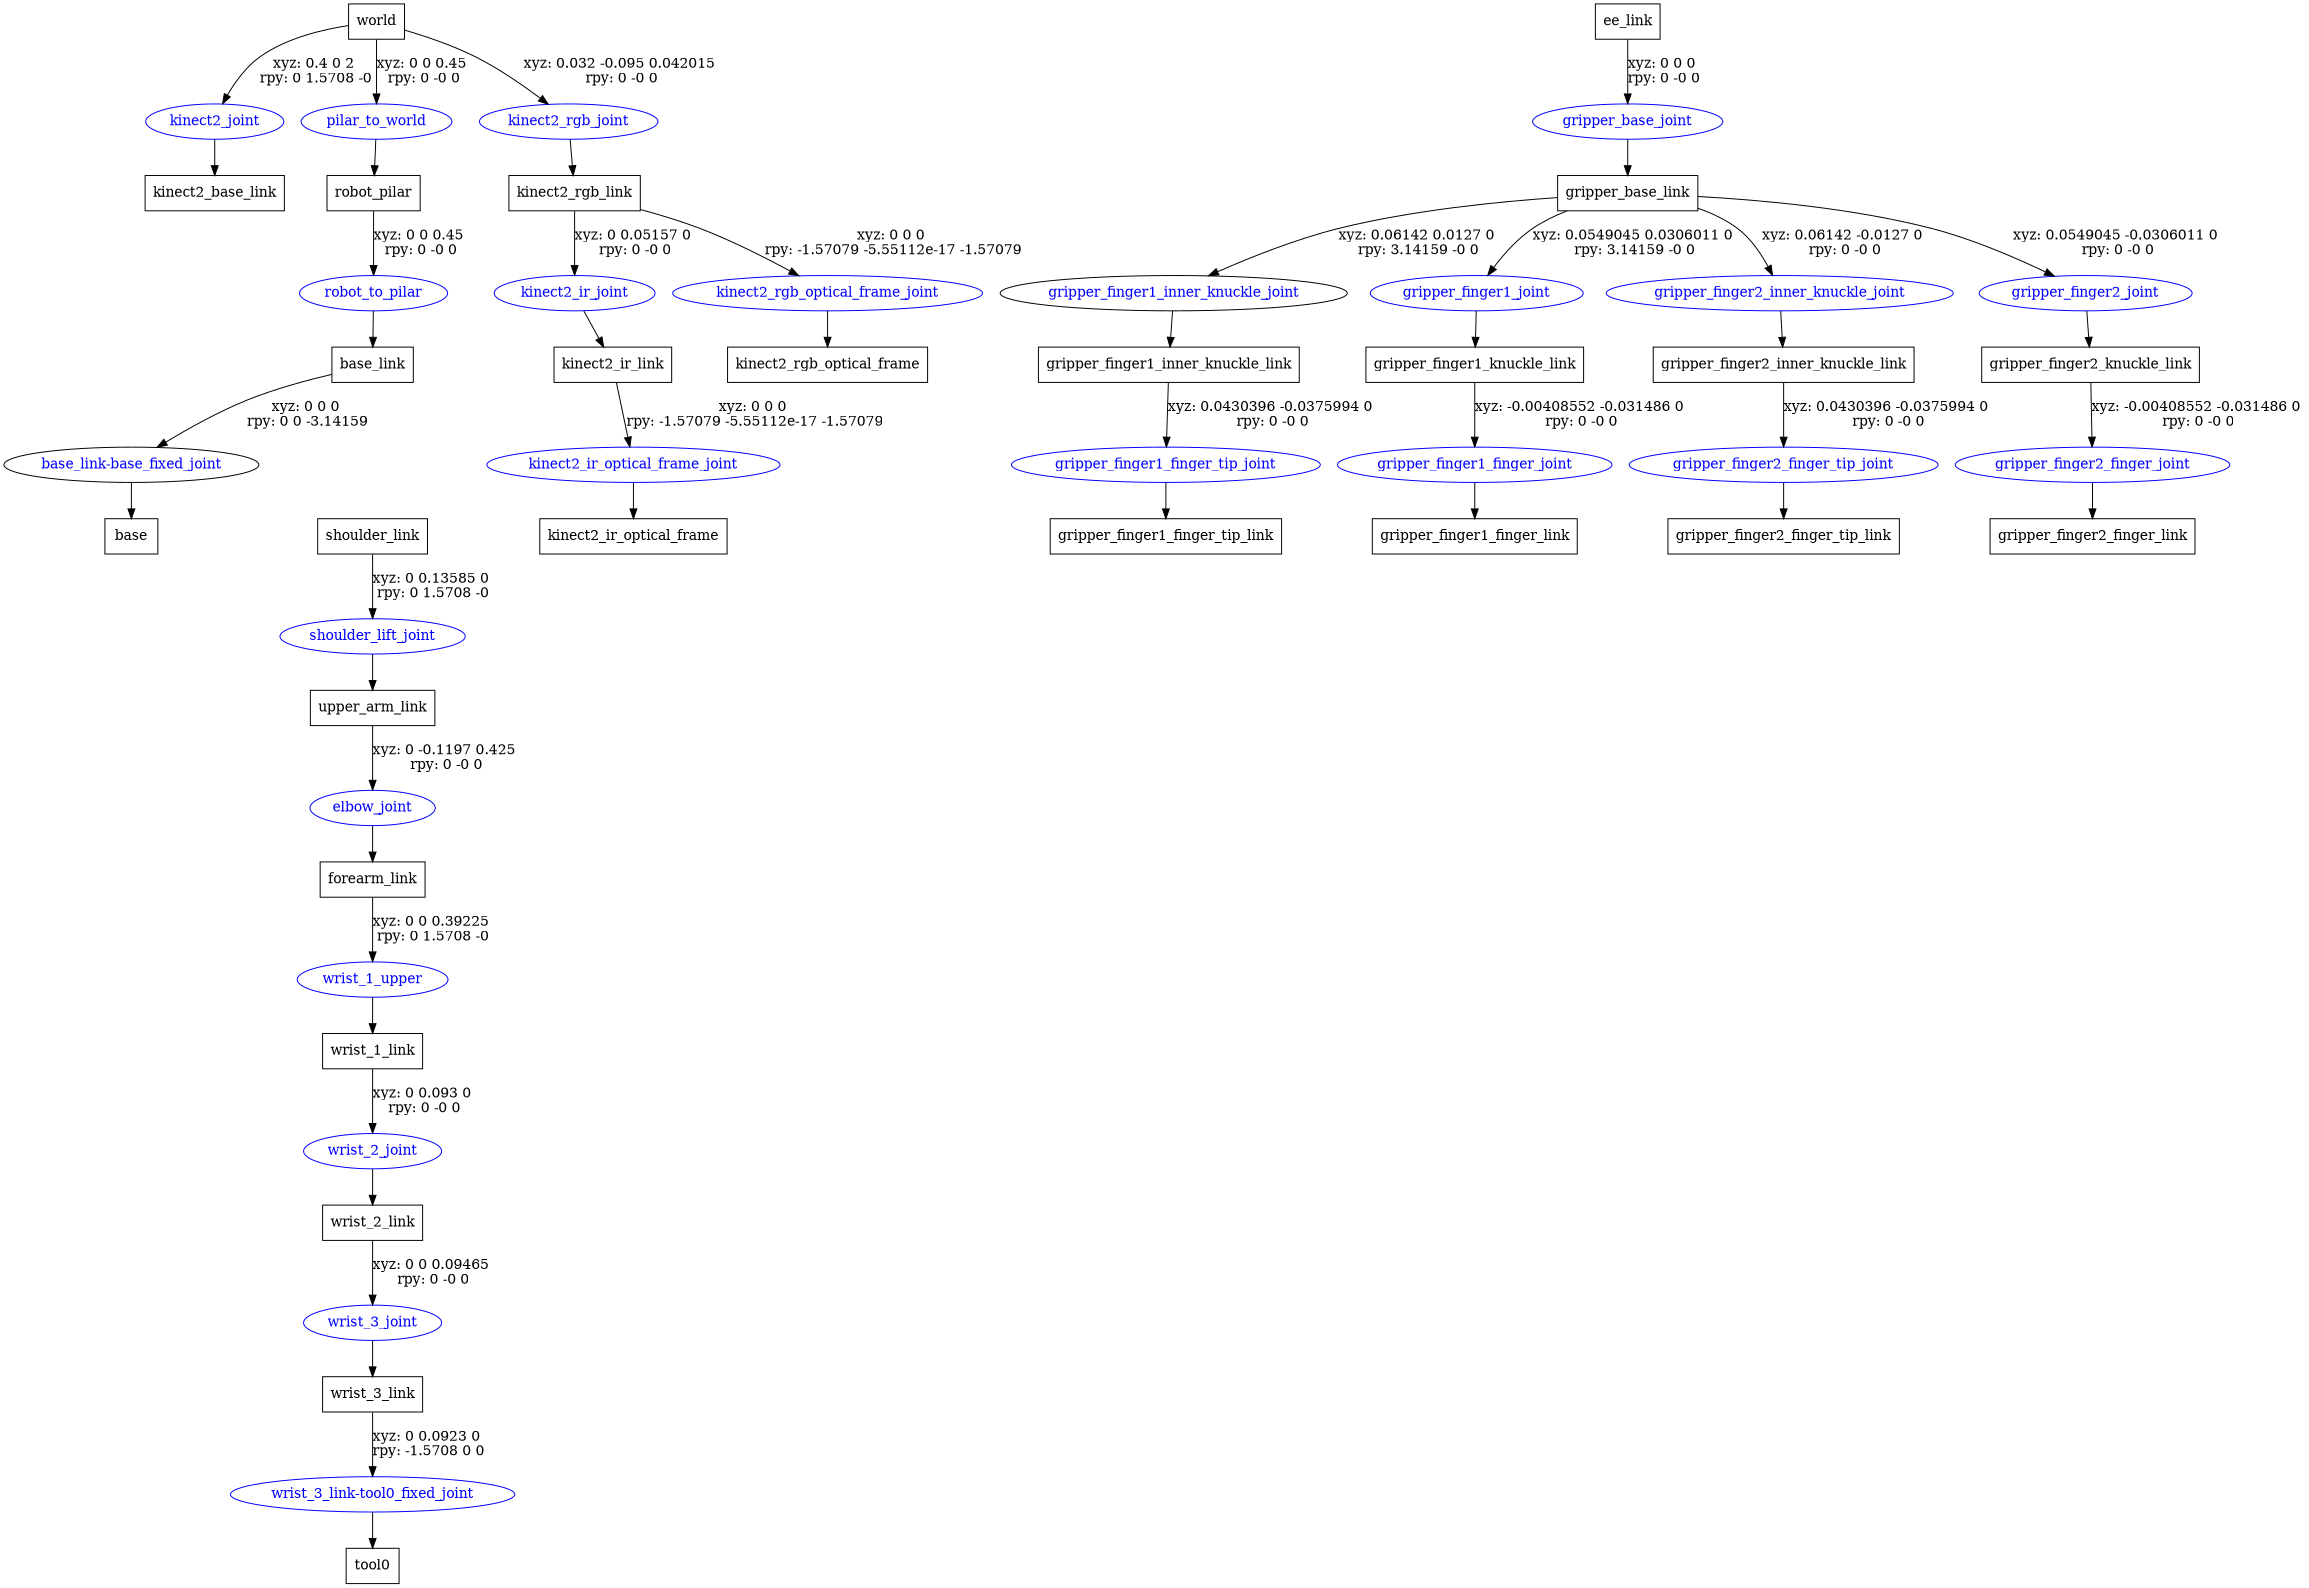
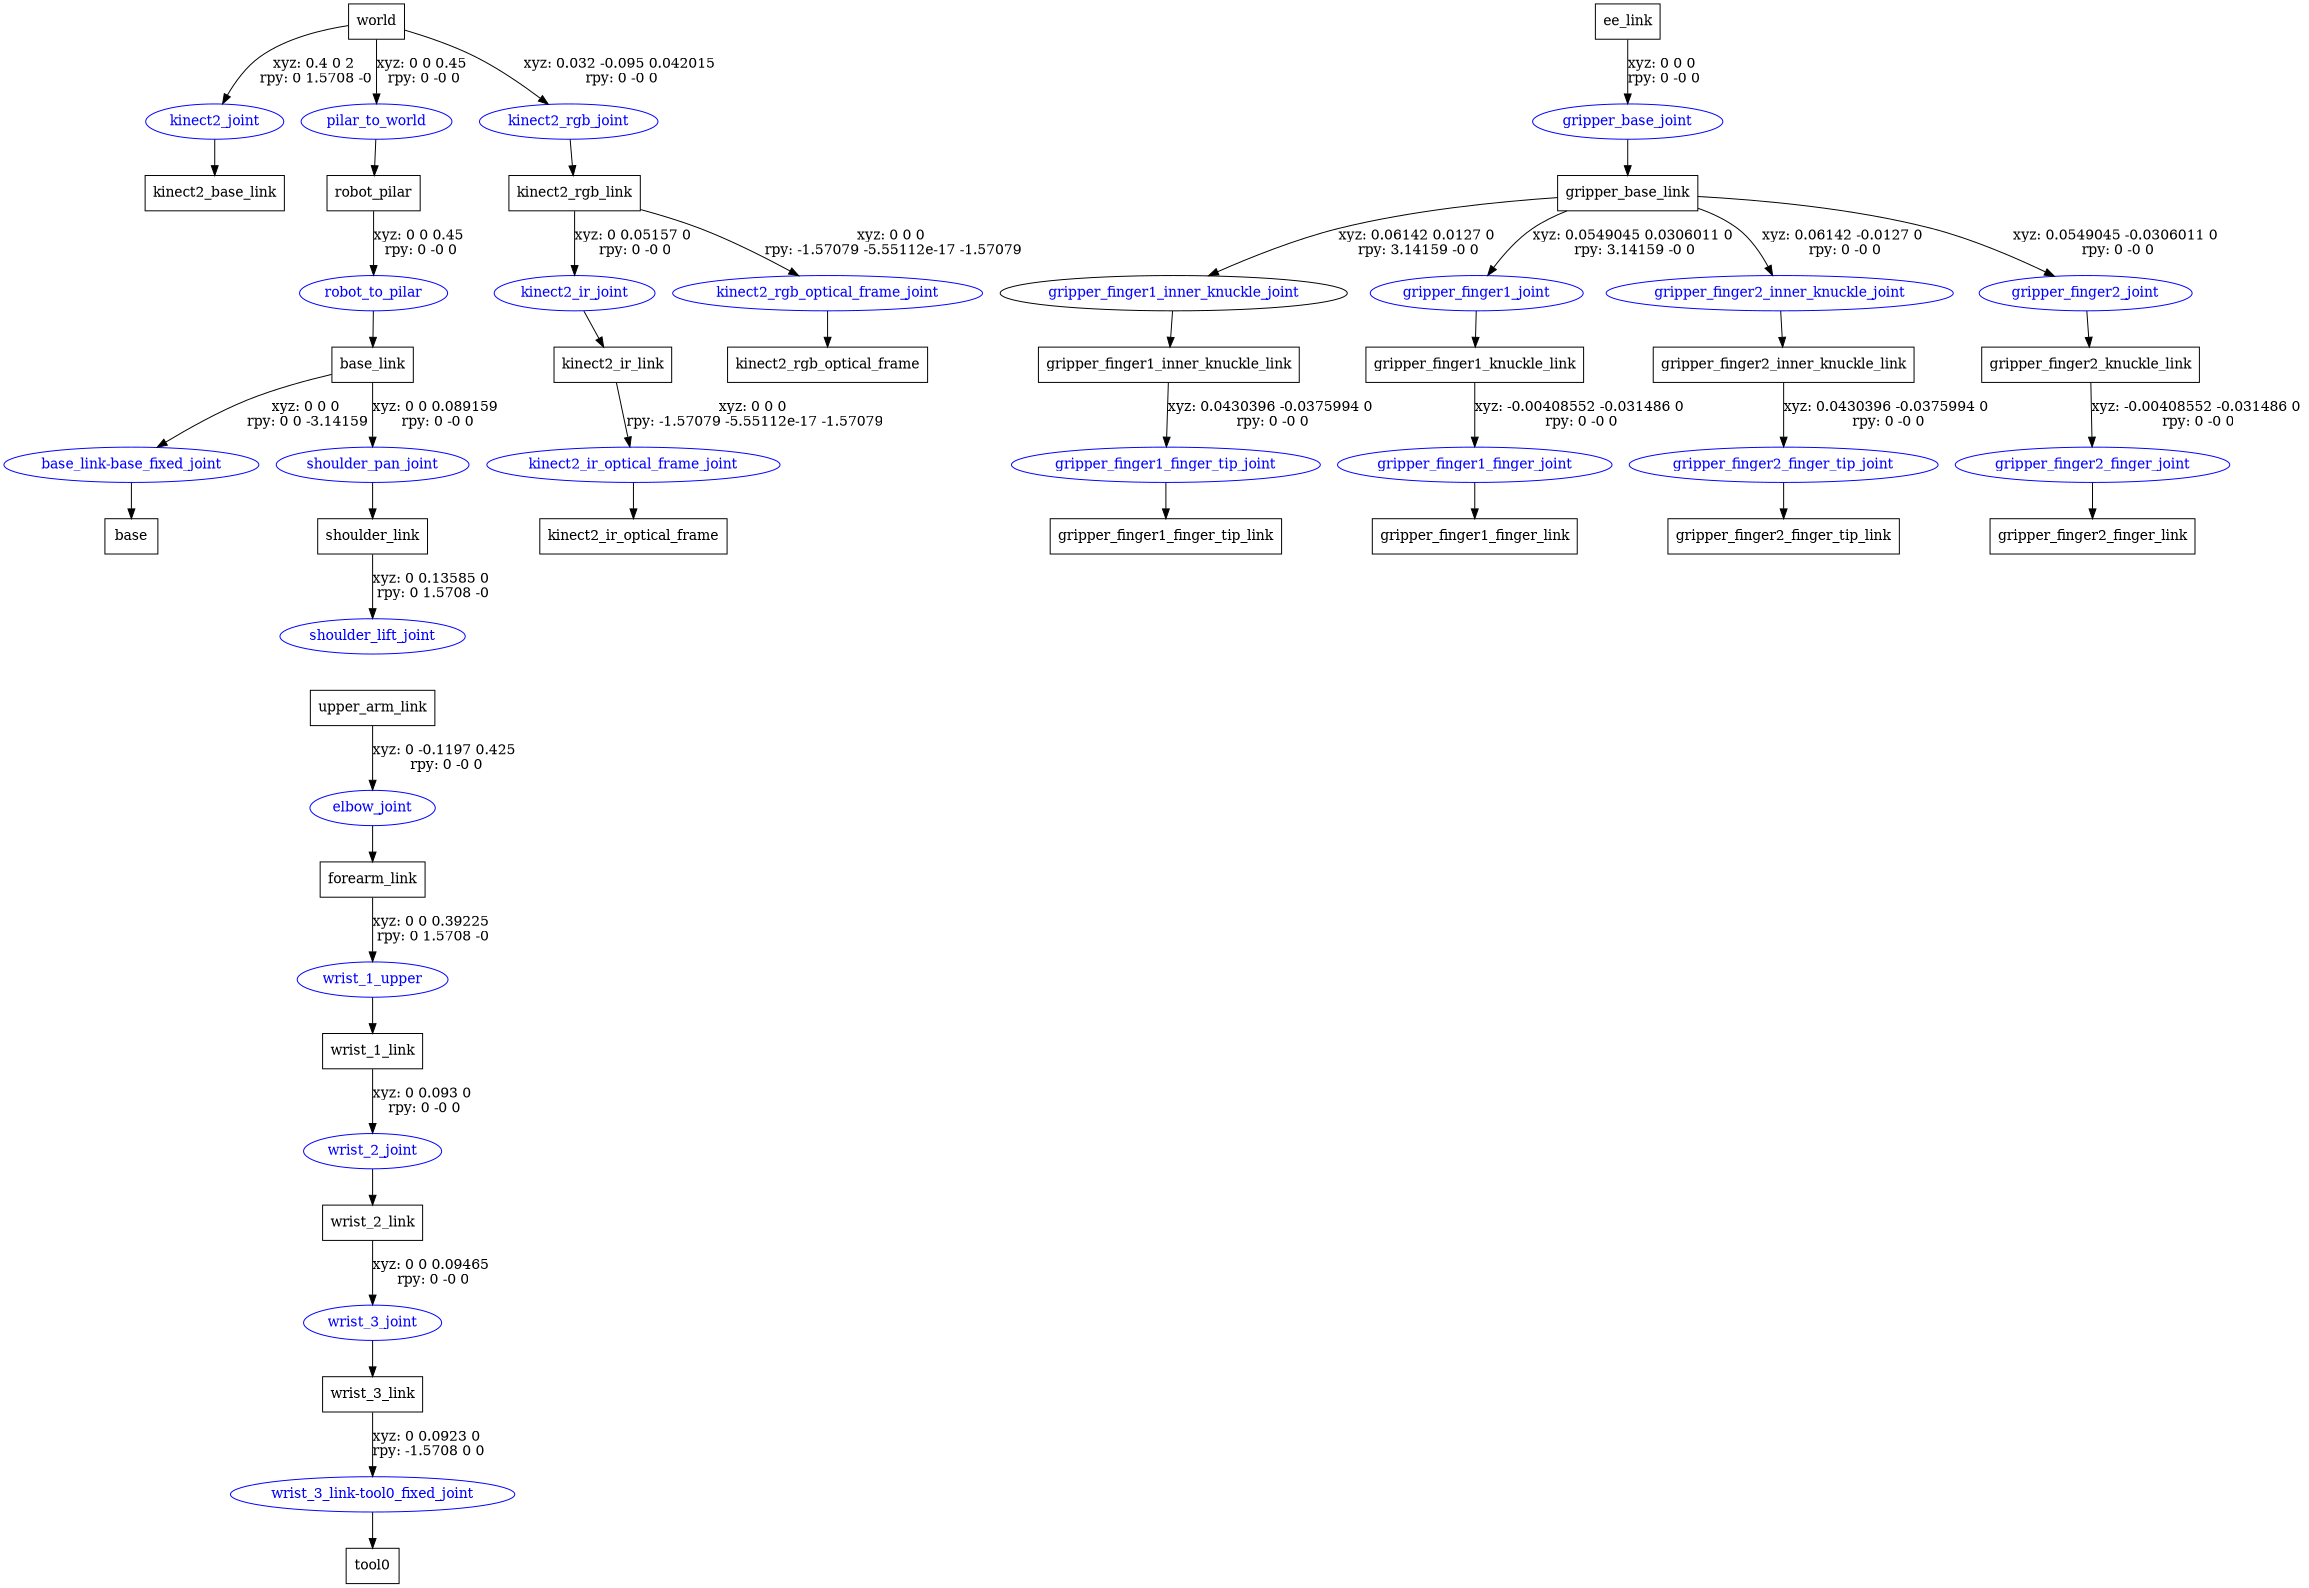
node "base_link-base_fixed_joint": color black -> blue
node "shoulder_pan_joint": added
edge "shoulder_lift_joint" -> "upper_arm_link": removed
